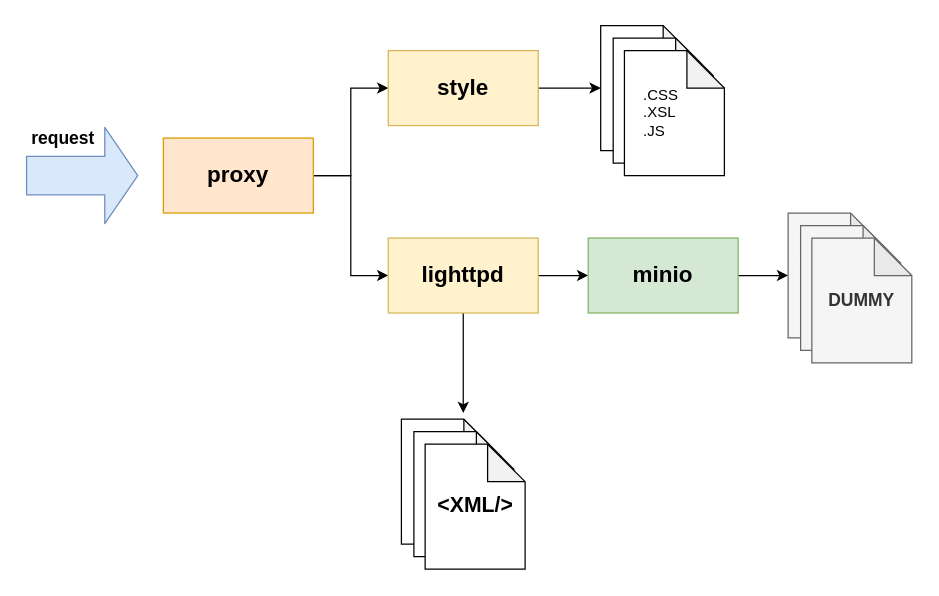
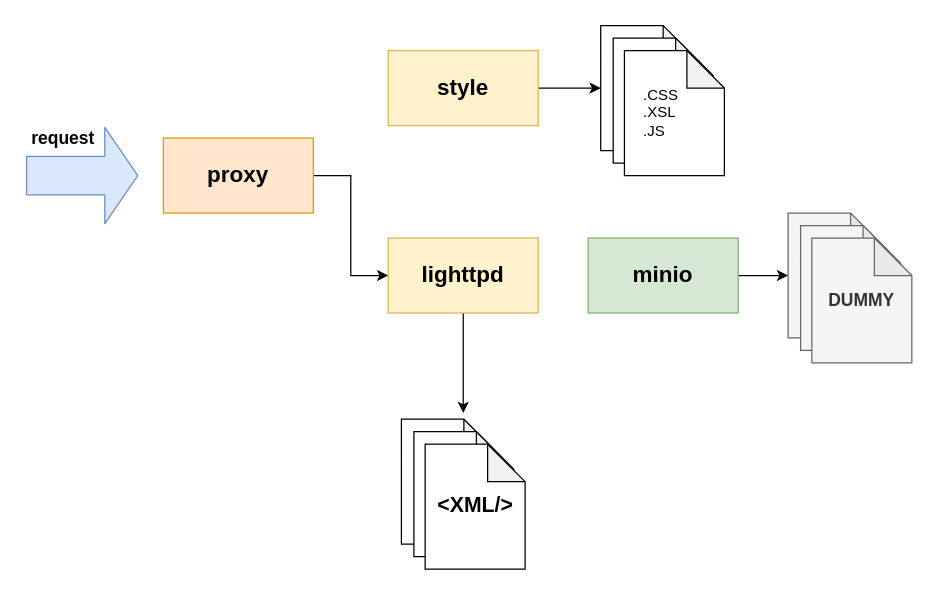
edge "proxy" -> "style": removed
edge "lighttpd" -> "minio": removed
